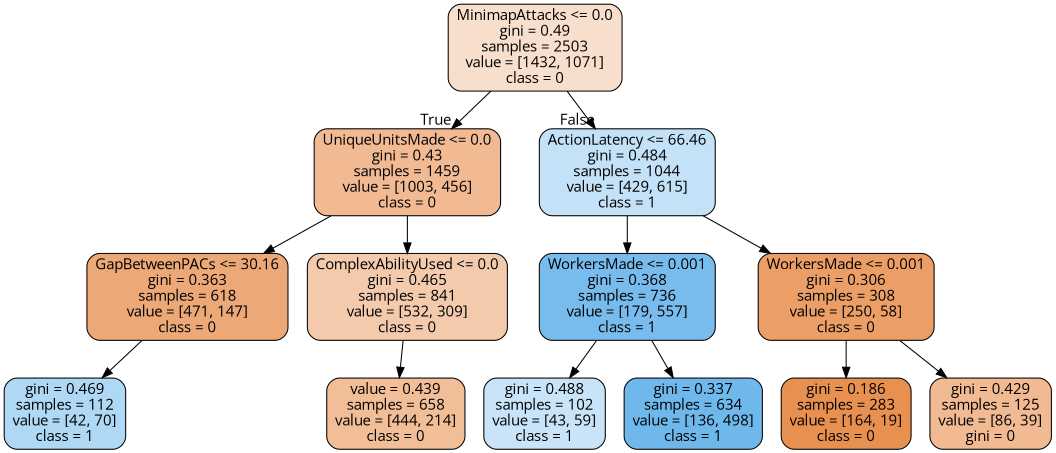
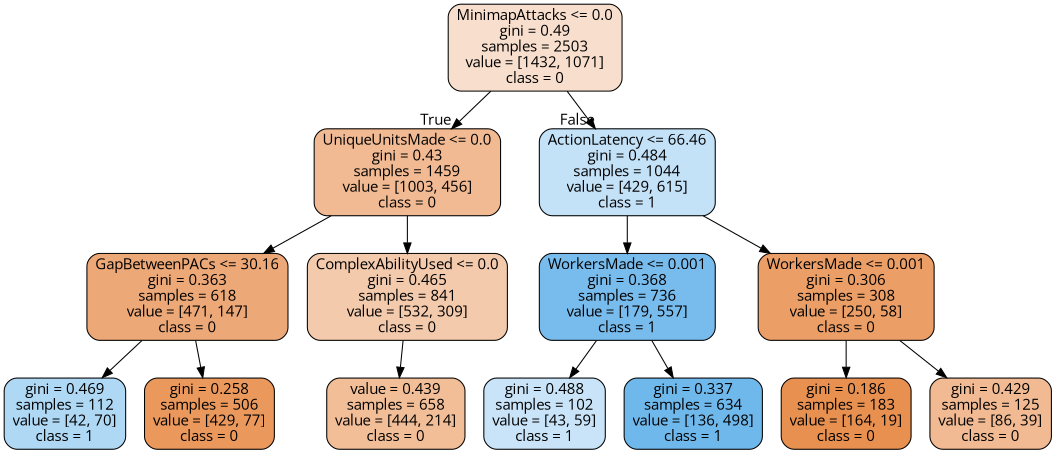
node "gini = 0.258 samples = 506 value = [429, 77] class = 0": added
node "gini = 0.186 samples = 283 value = [164, 19] class = 0": label "gini = 0.186 samples = 283 value = [164, 19] class = 0" -> "gini = 0.186 samples = 183 value = [164, 19] class = 0"
node "gini = 0.429 samples = 125 value = [86, 39] gini = 0": label "gini = 0.429 samples = 125 value = [86, 39] gini = 0" -> "gini = 0.429 samples = 125 value = [86, 39] class = 0"
